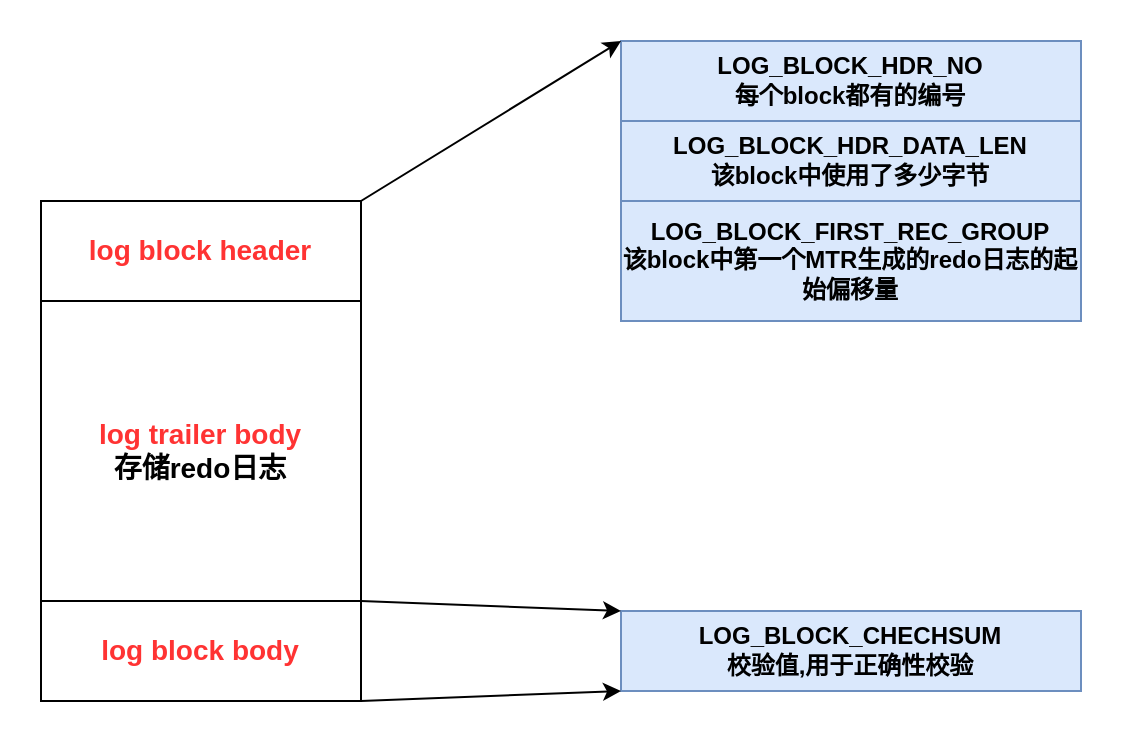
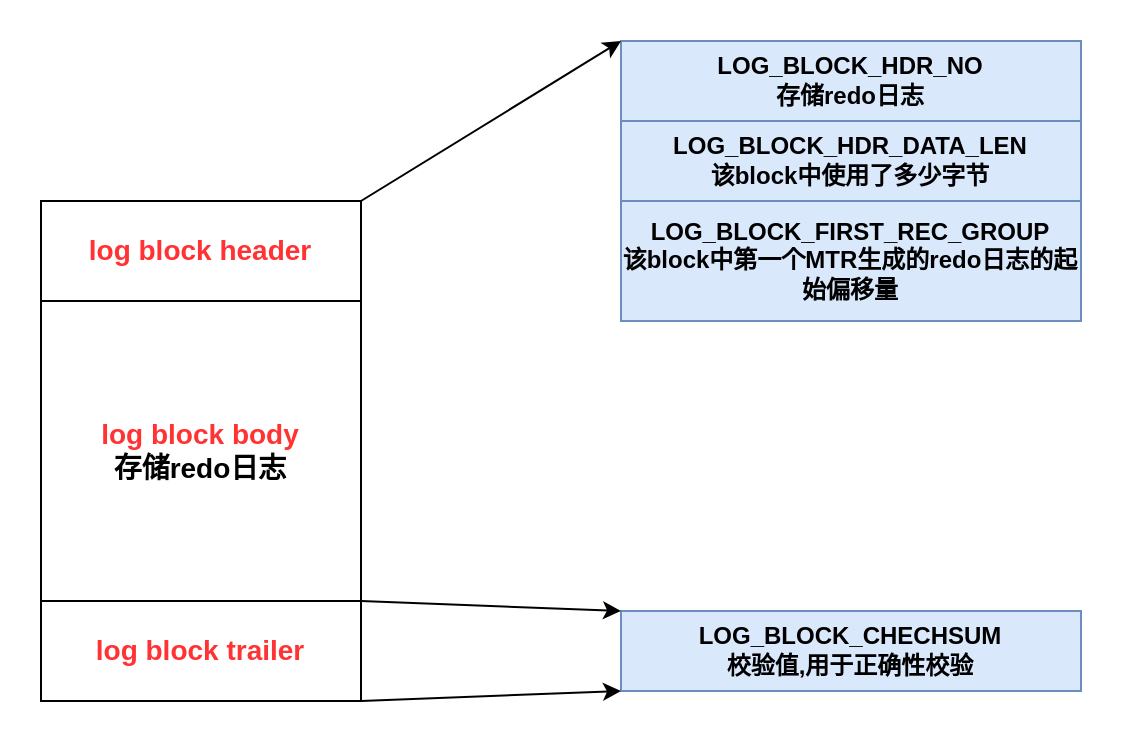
node "LOG_BLOCK_HDR_NO 每个block都有的编号": label "LOG_BLOCK_HDR_NO 每个block都有的编号" -> "LOG_BLOCK_HDR_NO 存储redo日志"
node "log trailer body 存储redo日志": label "log trailer body 存储redo日志" -> "log block body 存储redo日志"
node "log block body": label "log block body" -> "log block trailer"
